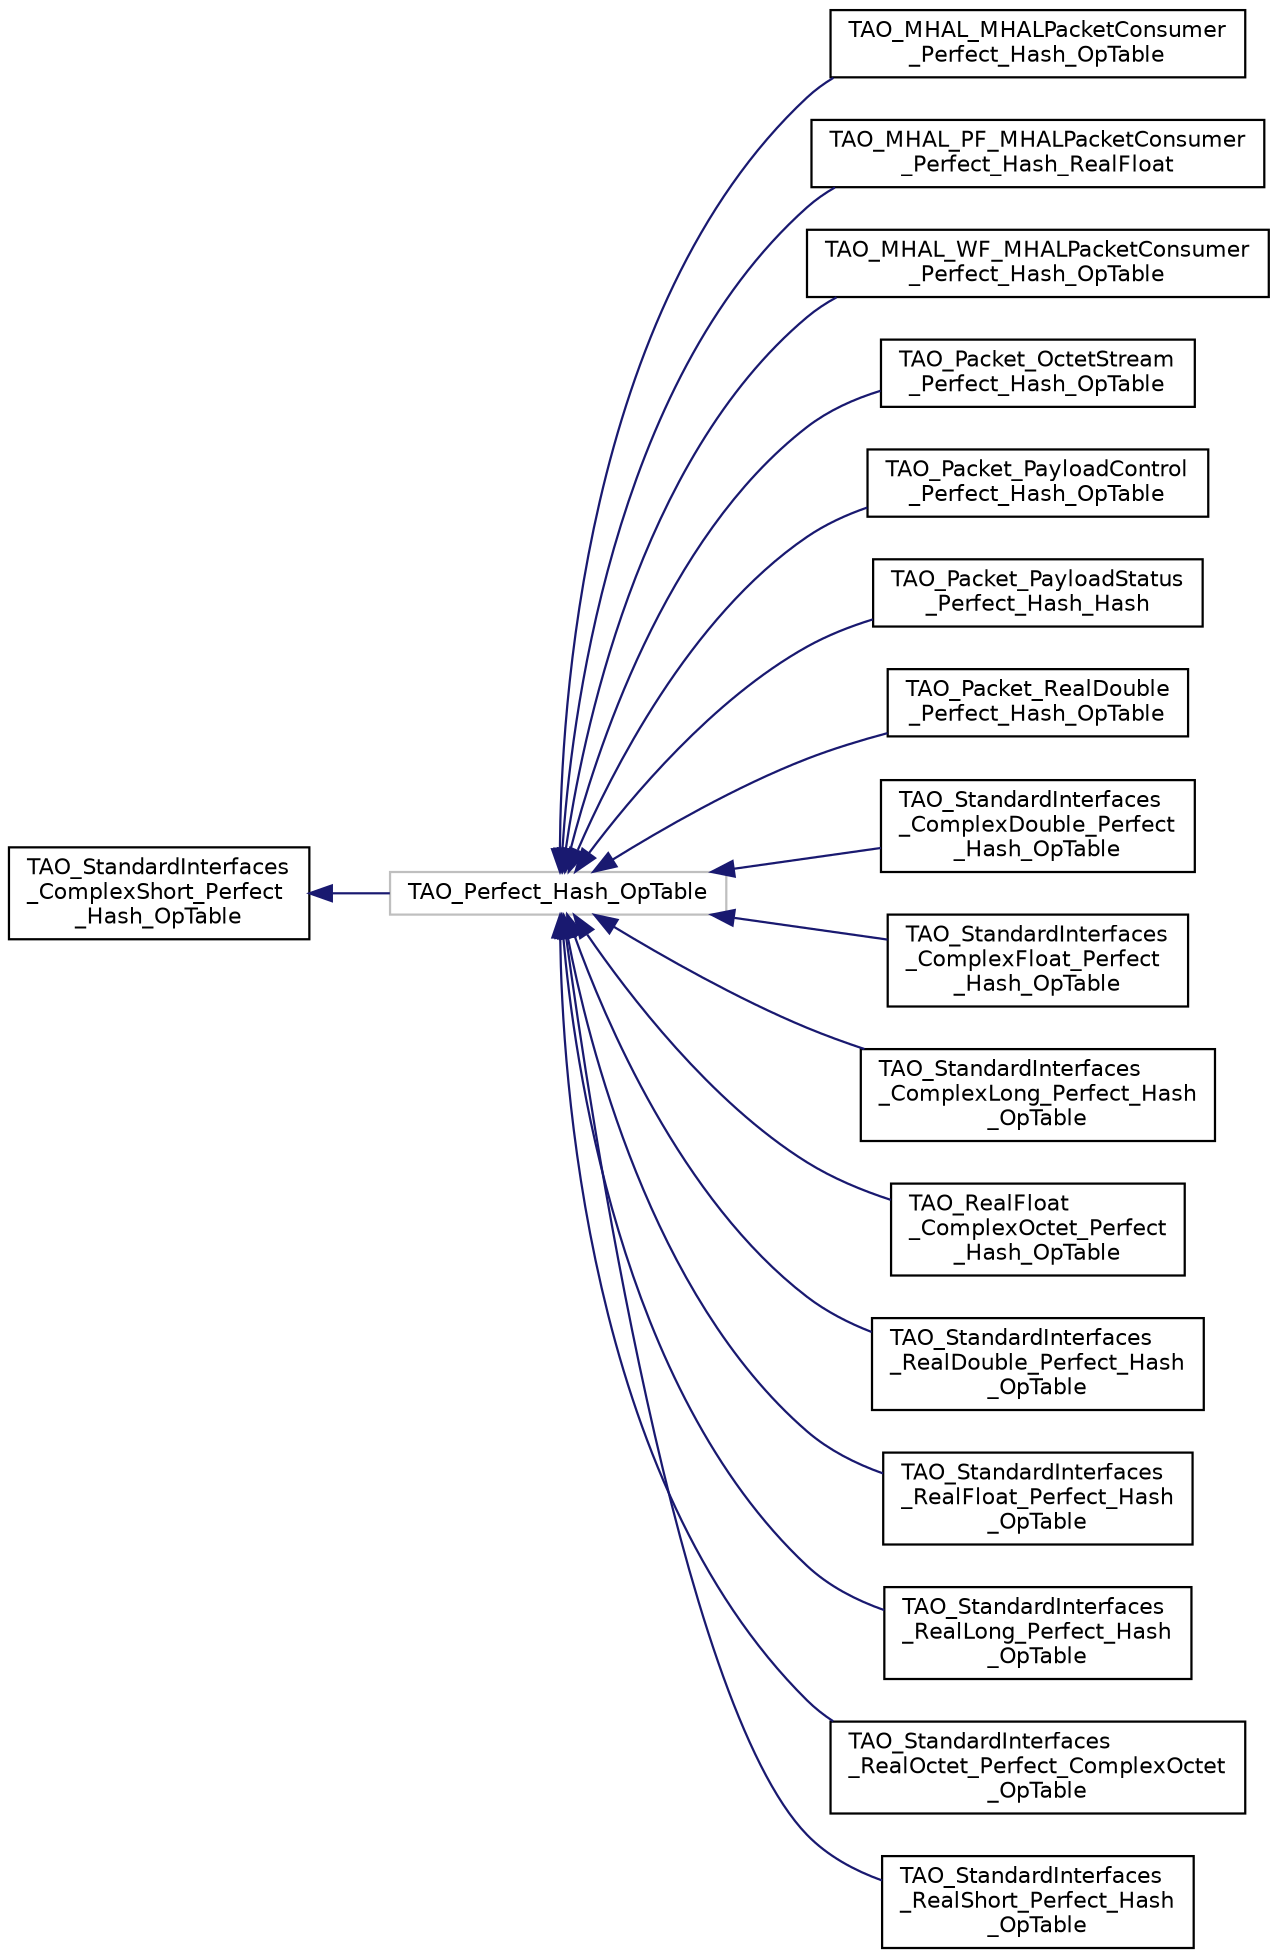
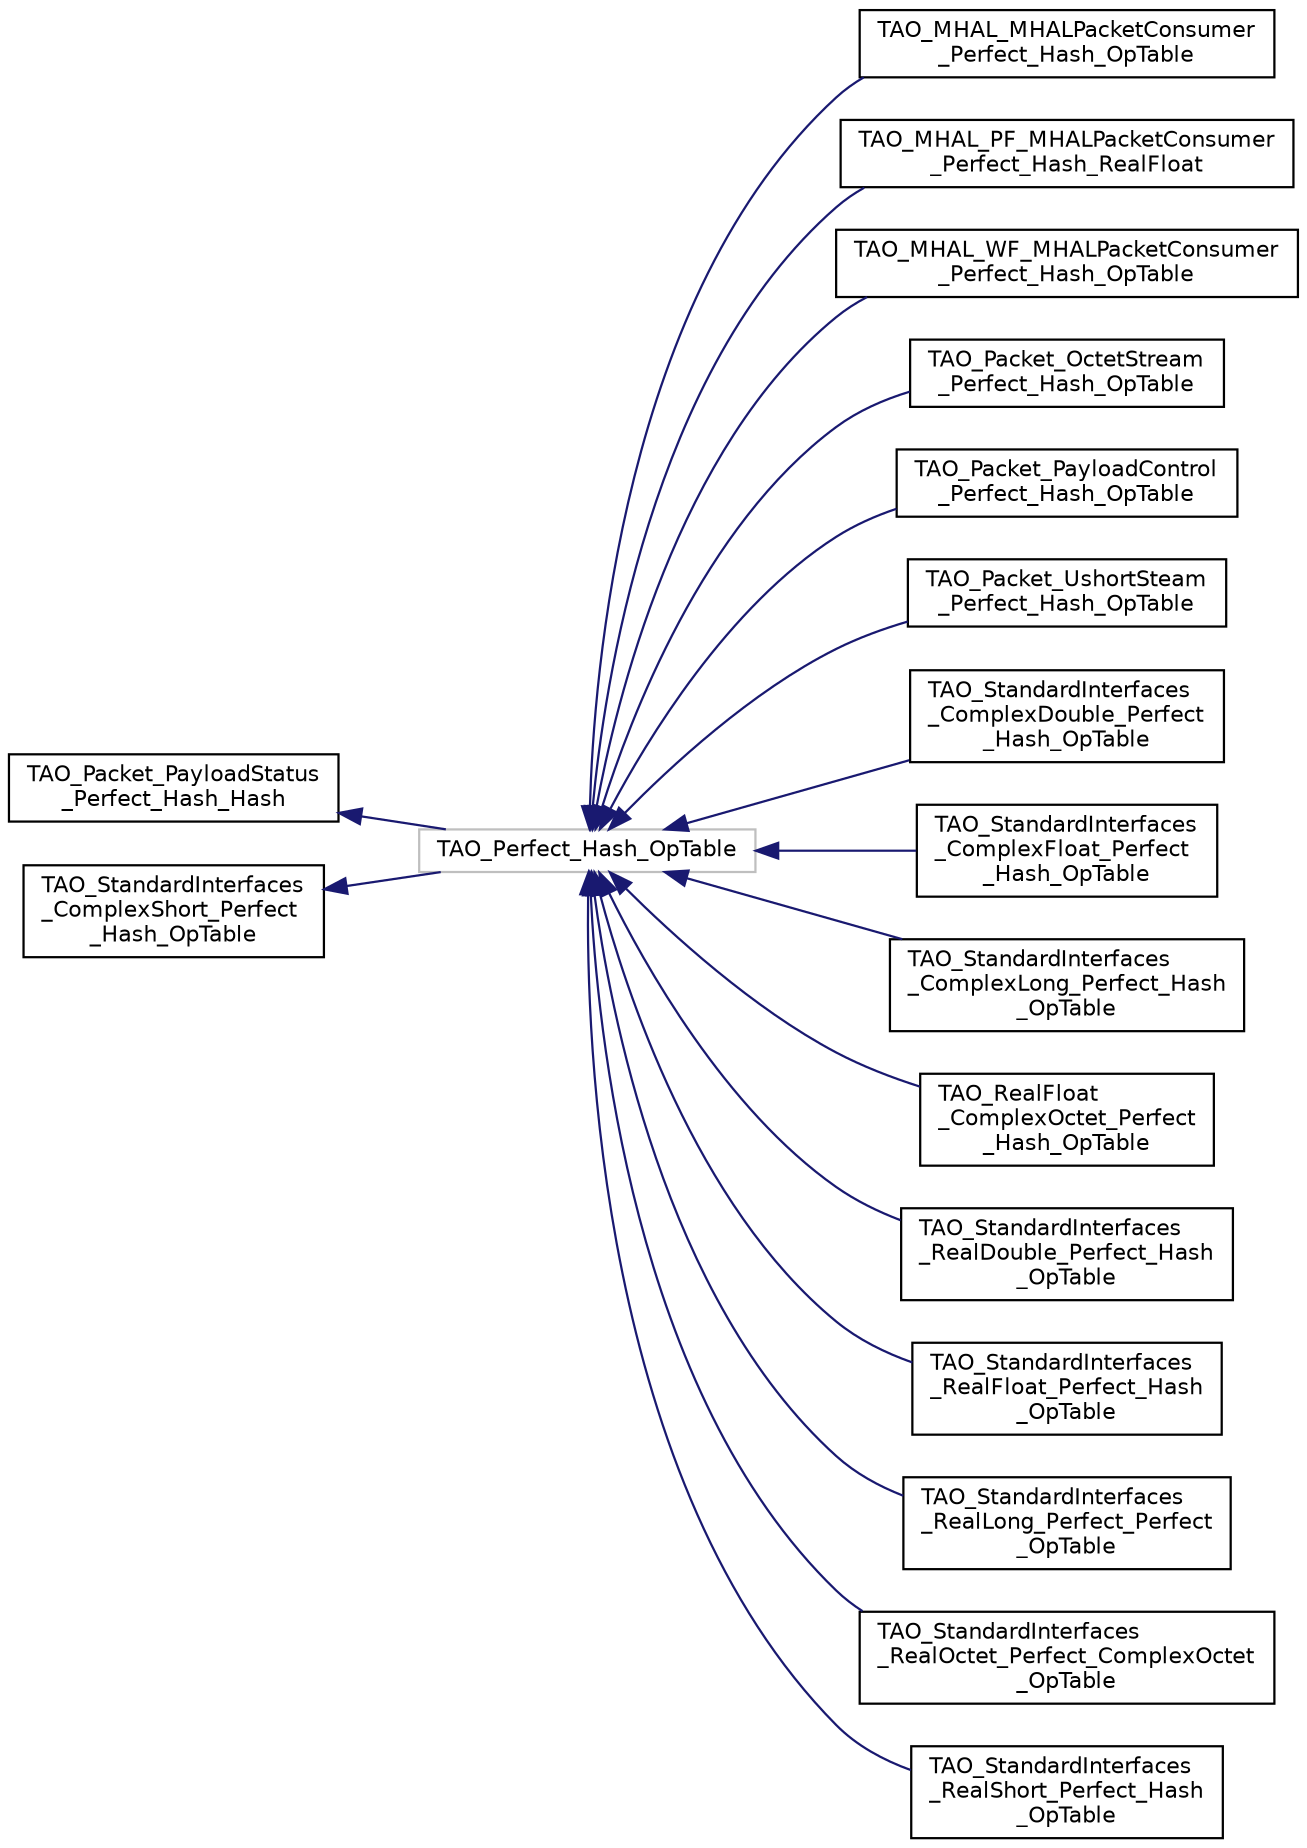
node "TAO_Packet_RealDouble _Perfect_Hash_OpTable": label "TAO_Packet_RealDouble _Perfect_Hash_OpTable" -> "TAO_Packet_UshortSteam _Perfect_Hash_OpTable"
edge "TAO_Packet_PayloadStatus _Perfect_Hash_Hash" -> "TAO_Perfect_Hash_OpTable": reversed
node "TAO_StandardInterfaces _RealLong_Perfect_Hash _OpTable": label "TAO_StandardInterfaces _RealLong_Perfect_Hash _OpTable" -> "TAO_StandardInterfaces _RealLong_Perfect_Perfect _OpTable"
